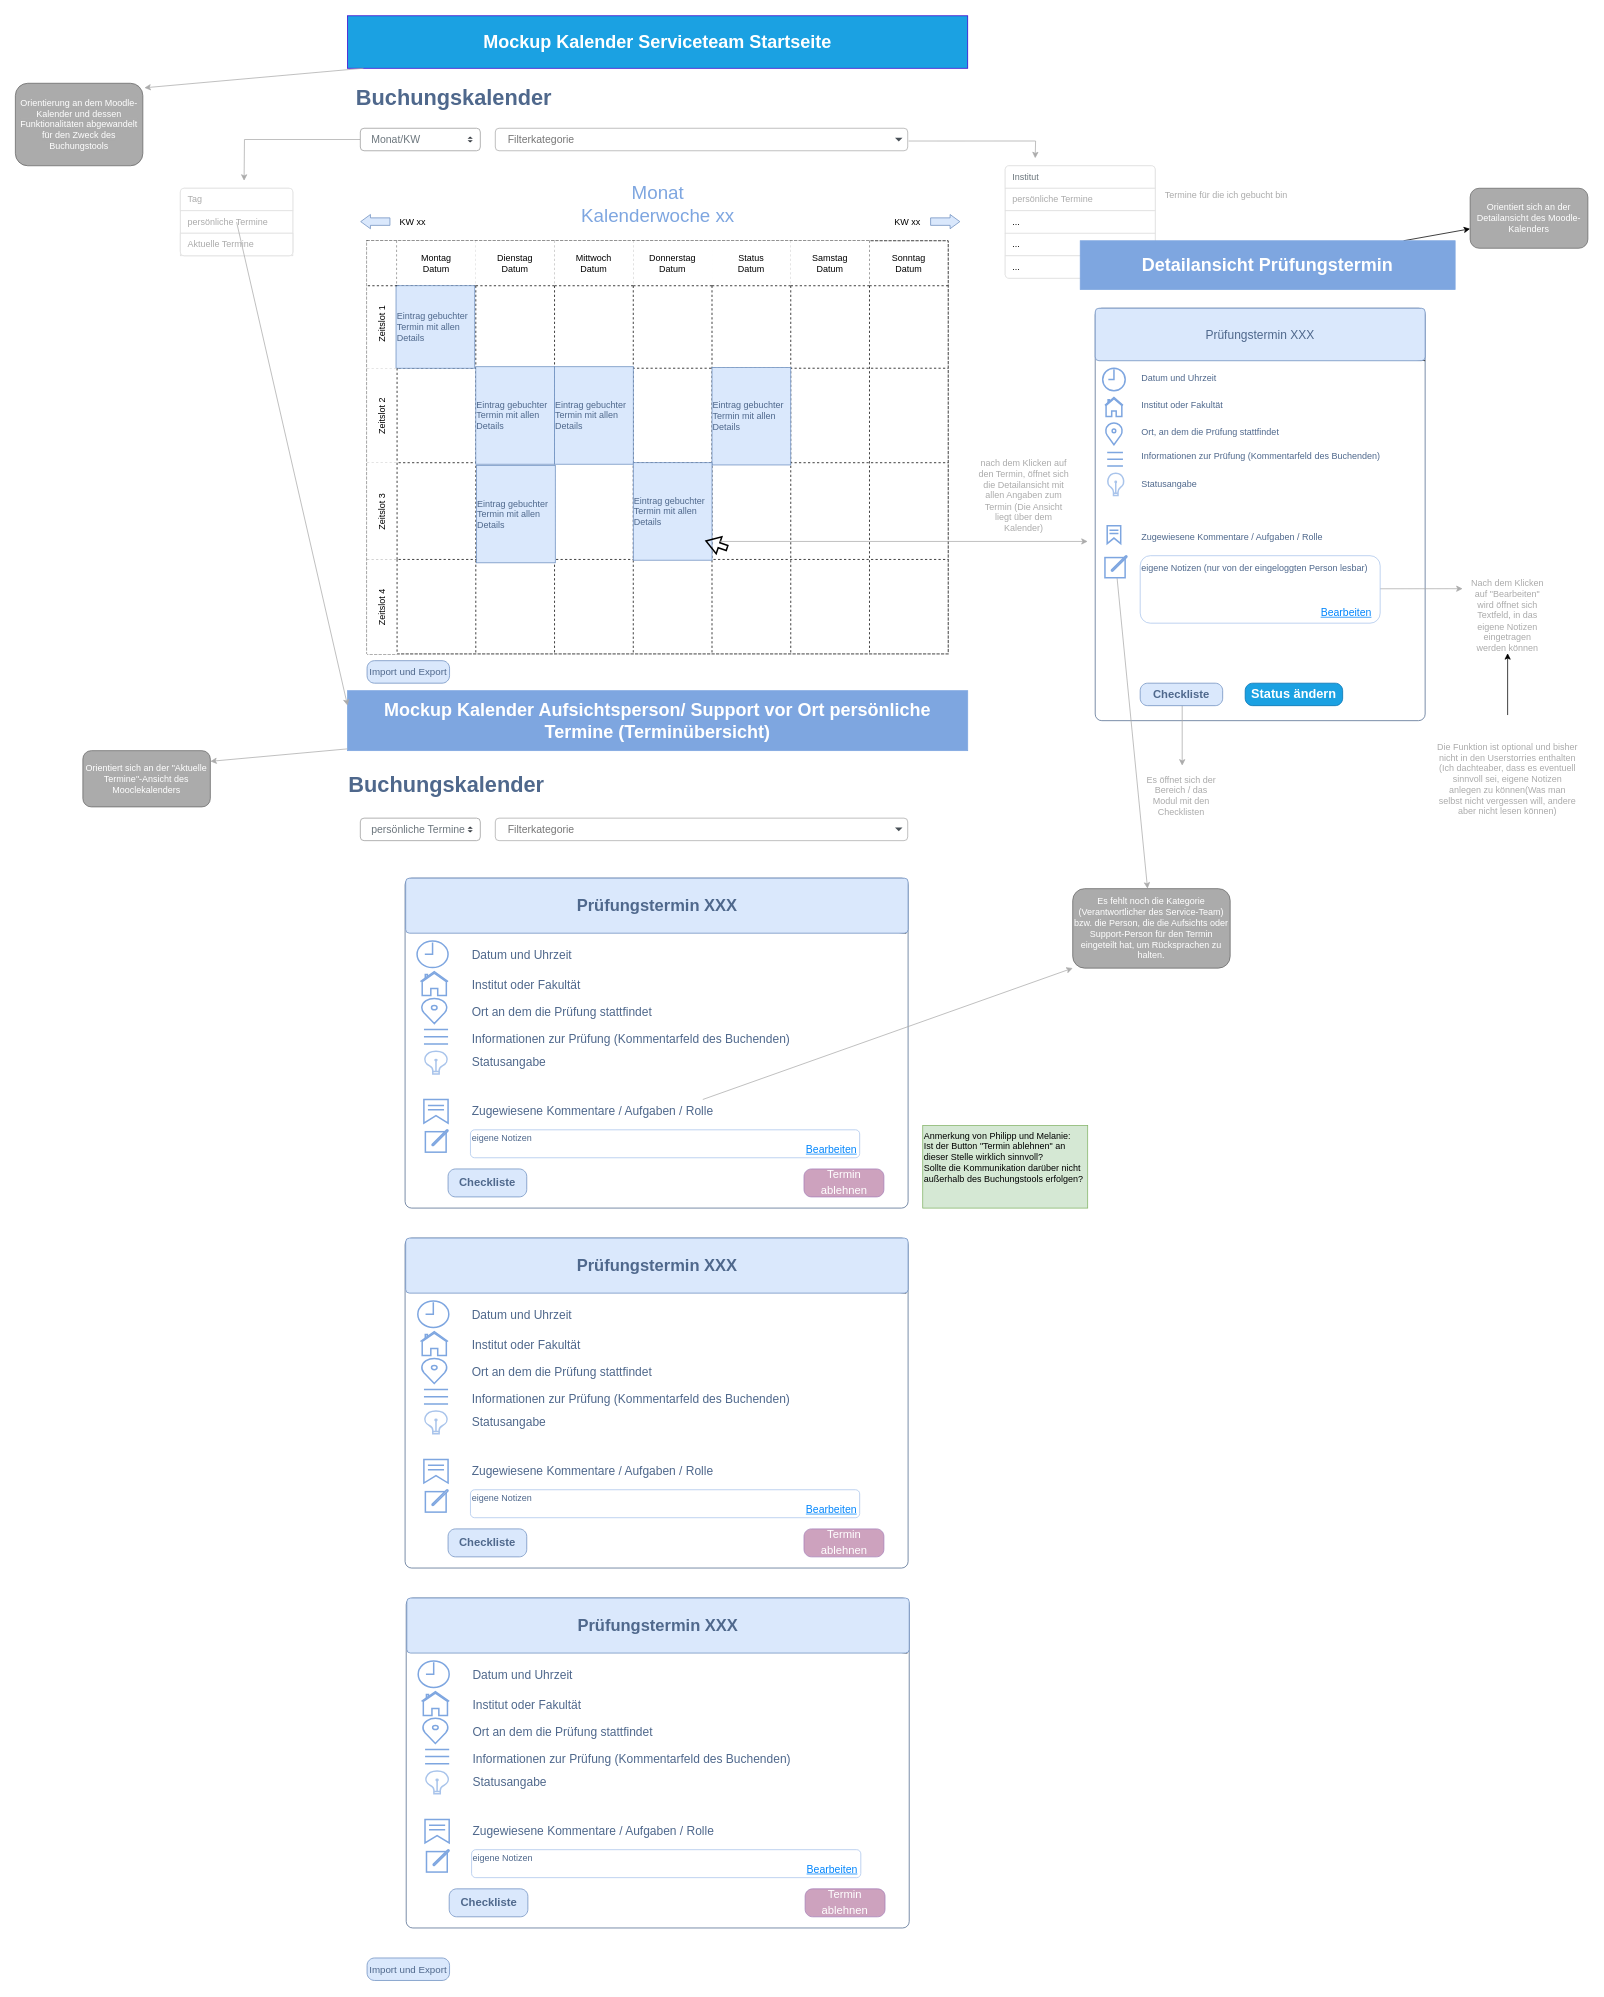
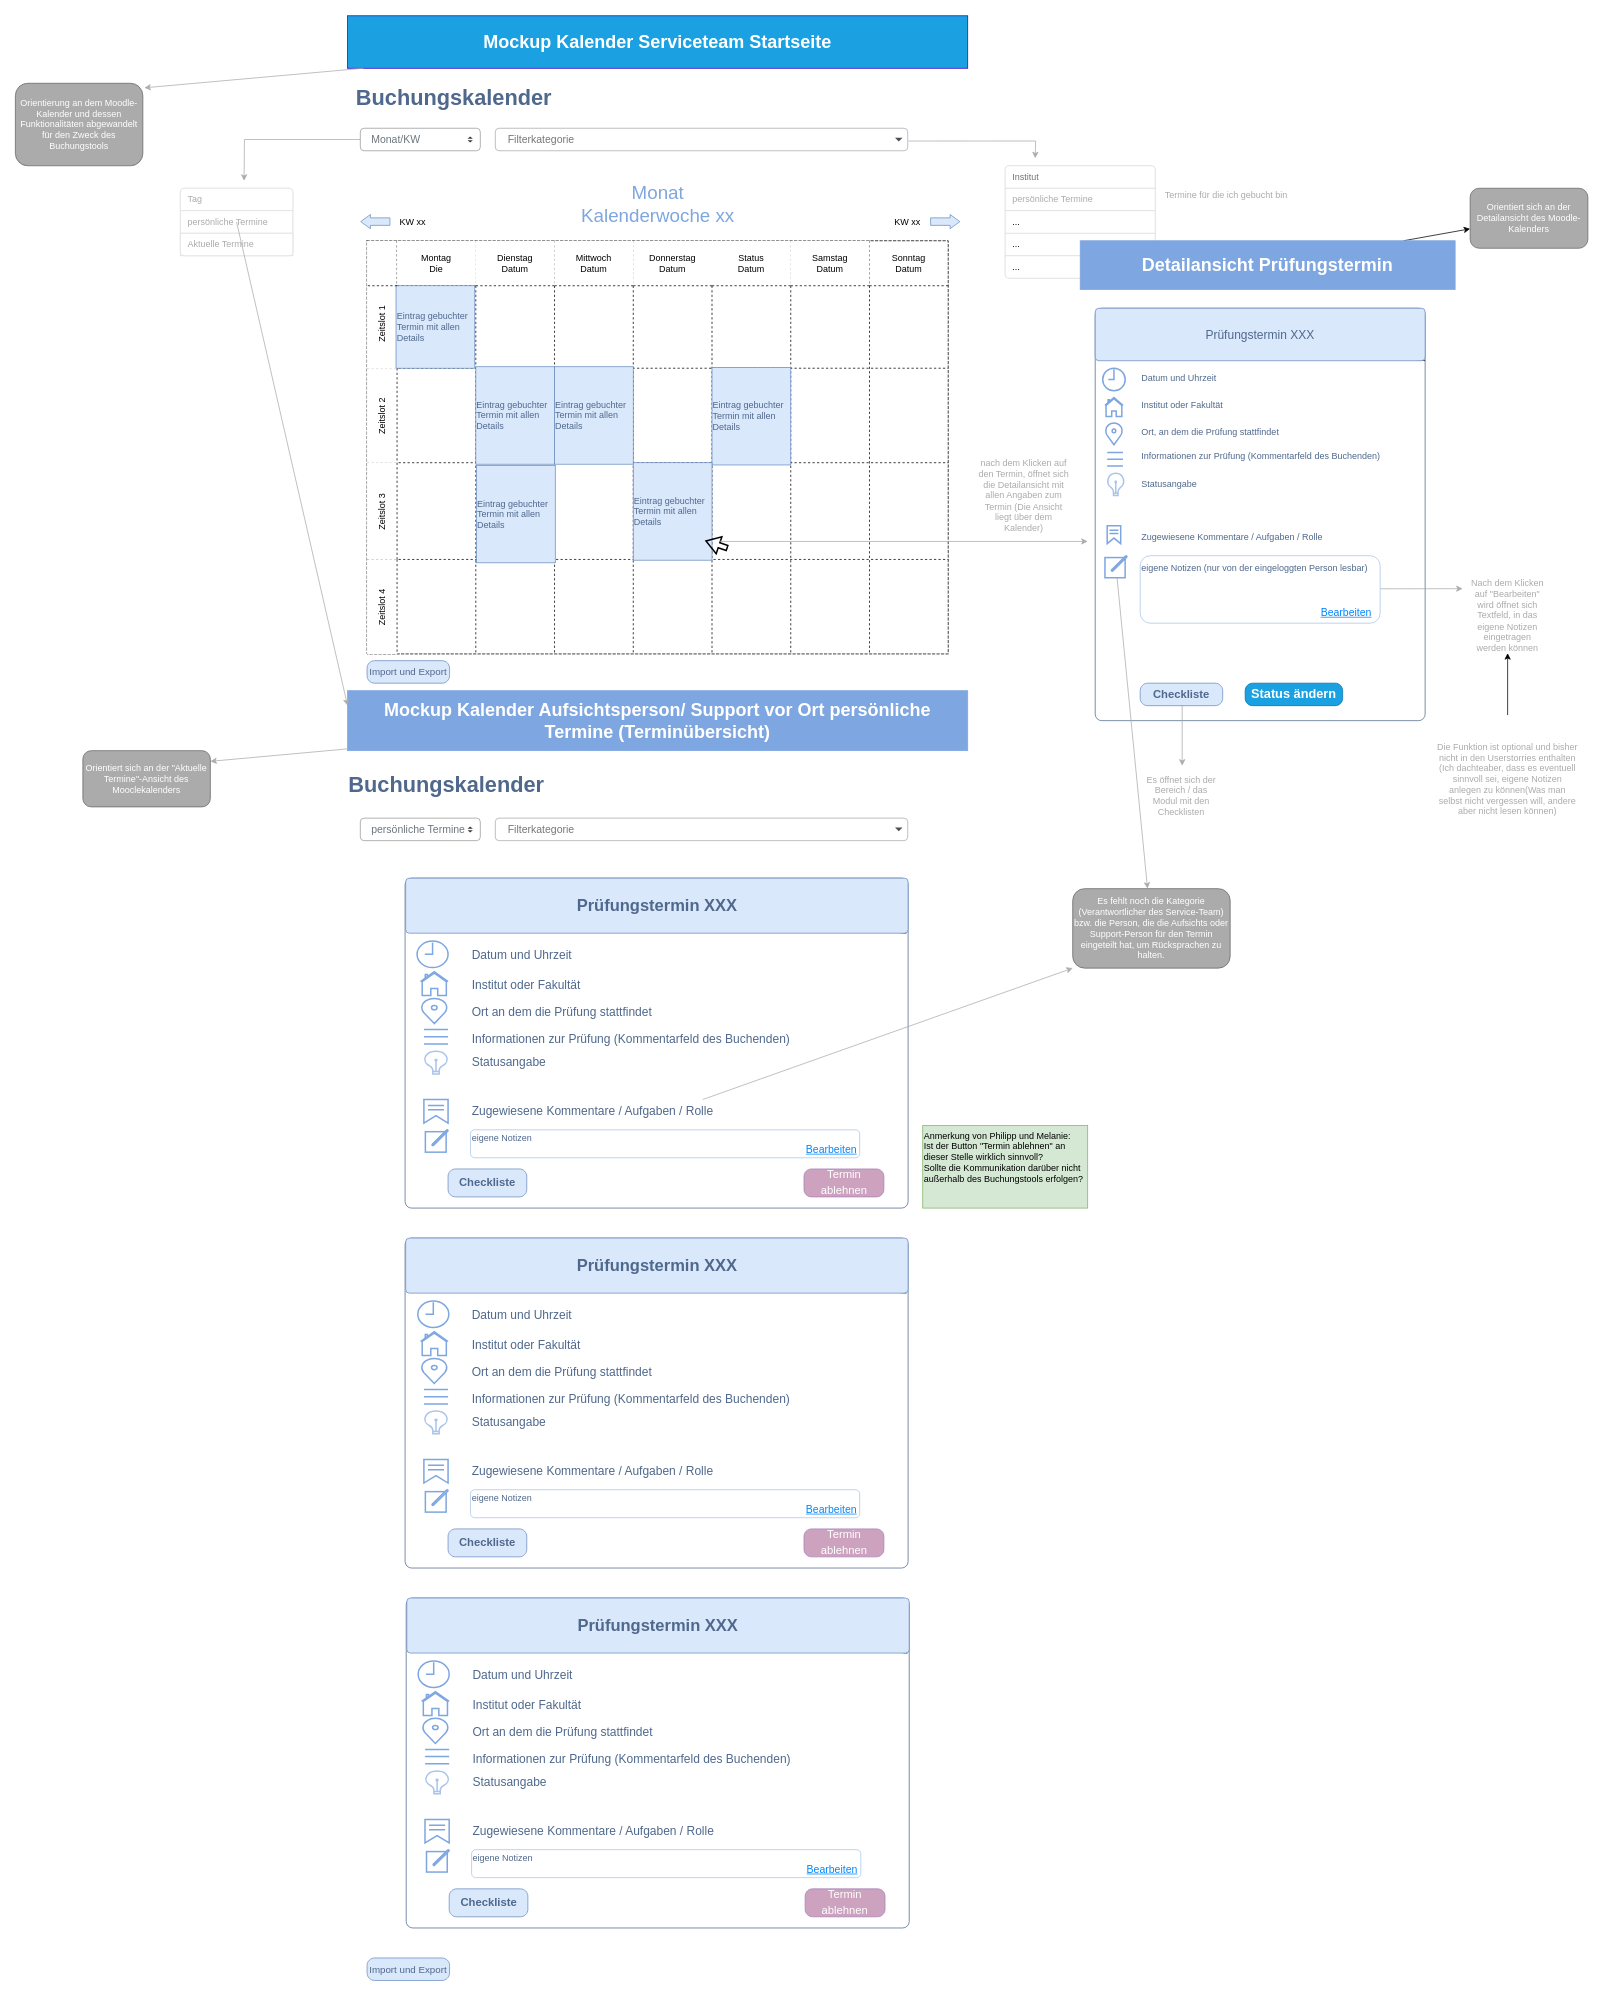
node "Montag Datum": label "Montag Datum" -> "Montag Die"
